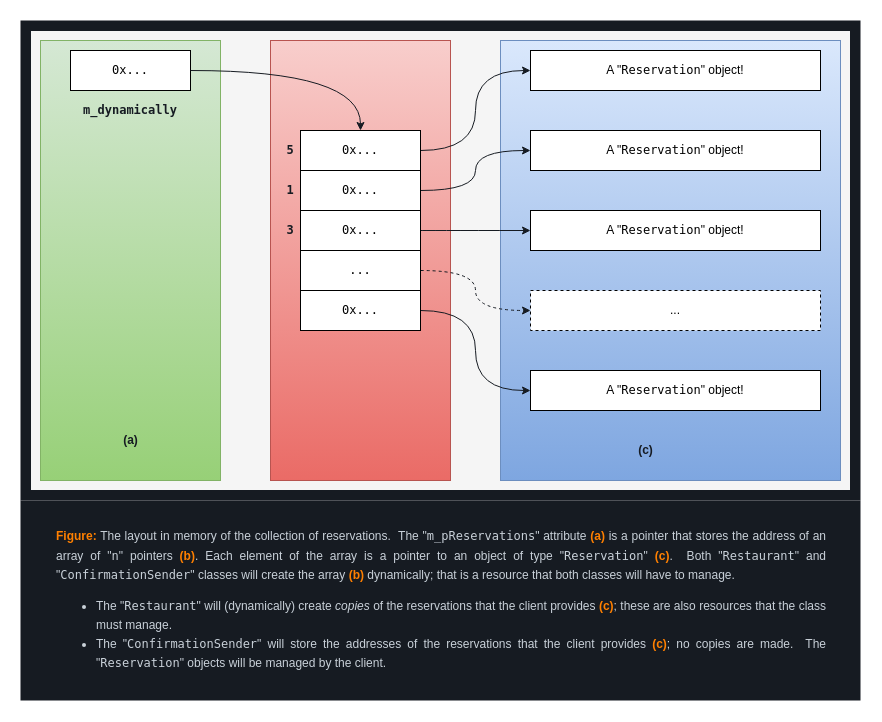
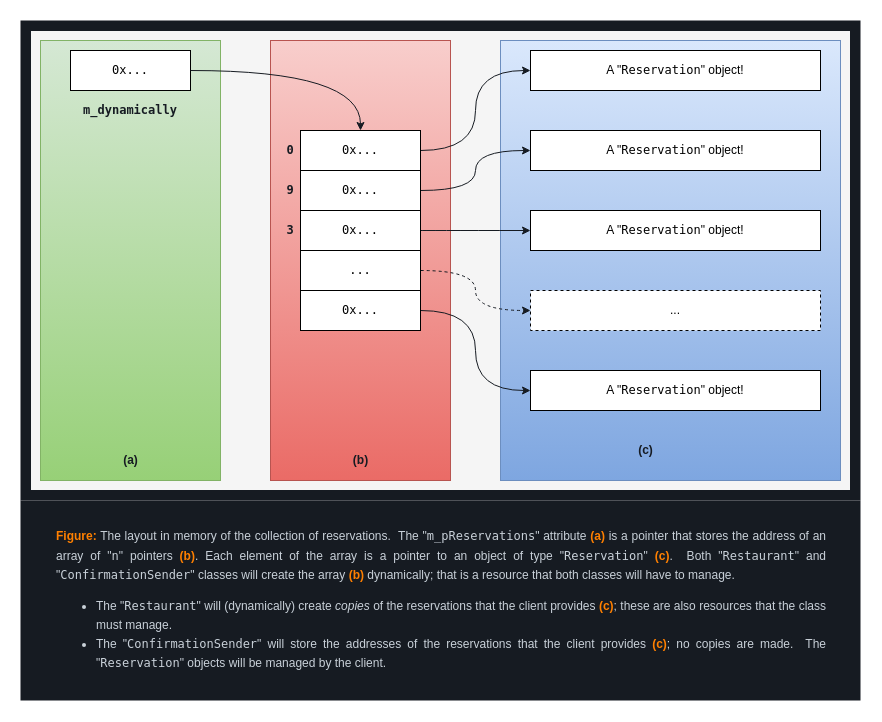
node "5": label "5" -> "0"
node "1": label "1" -> "9"
node "(a)": moved (131, 441) -> (131, 461)
node "(b)": added
